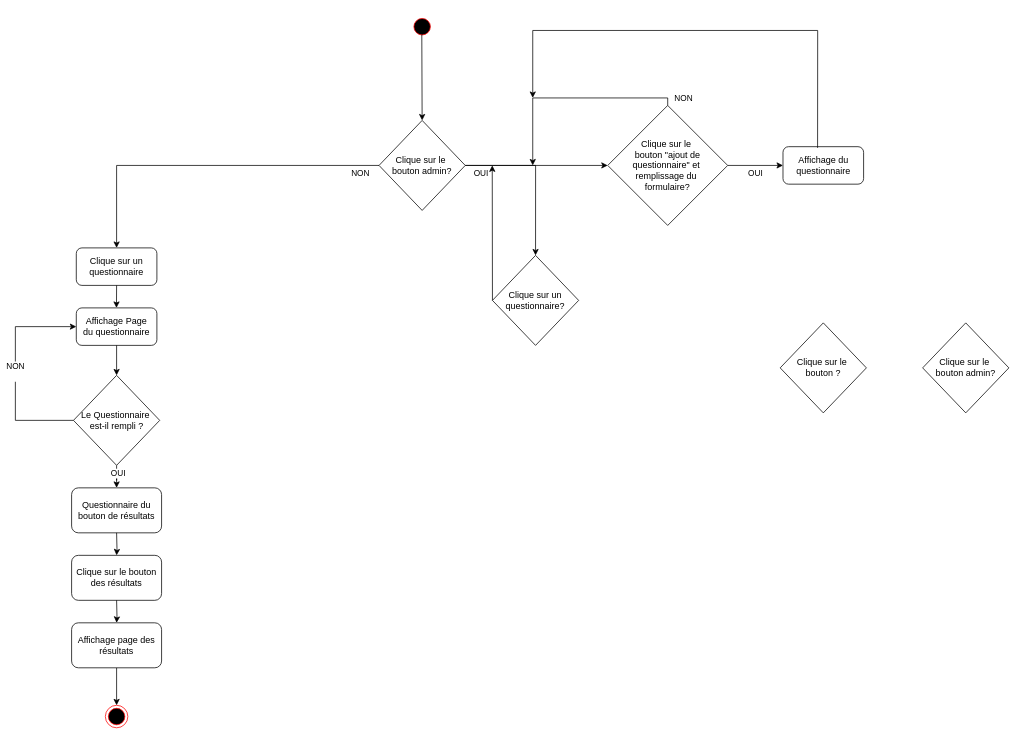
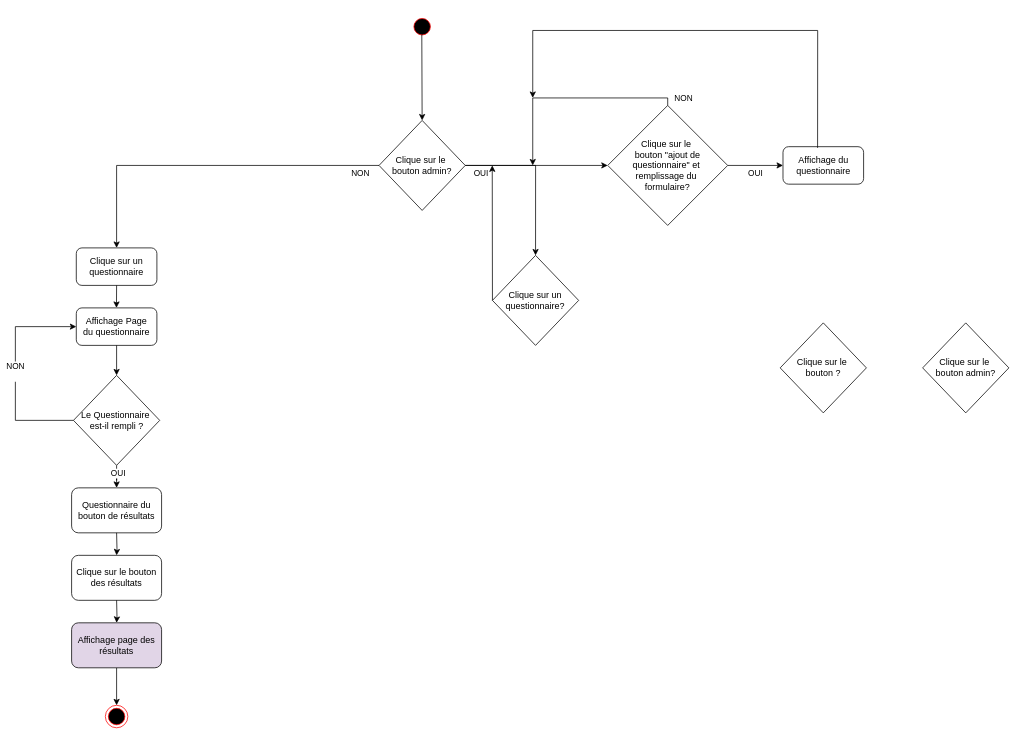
node "Affichage page des résultats": fillcolor #ffffff -> #e1d5e7
